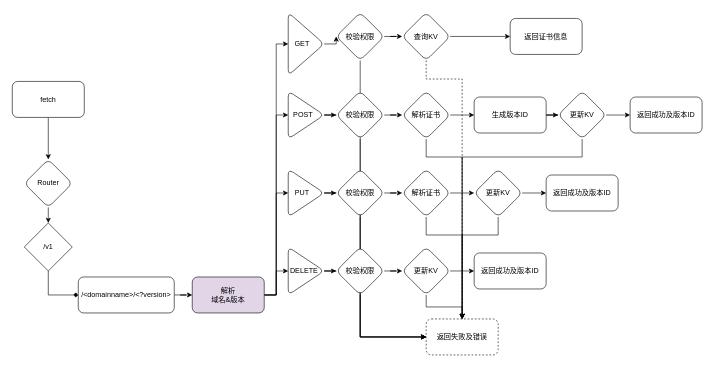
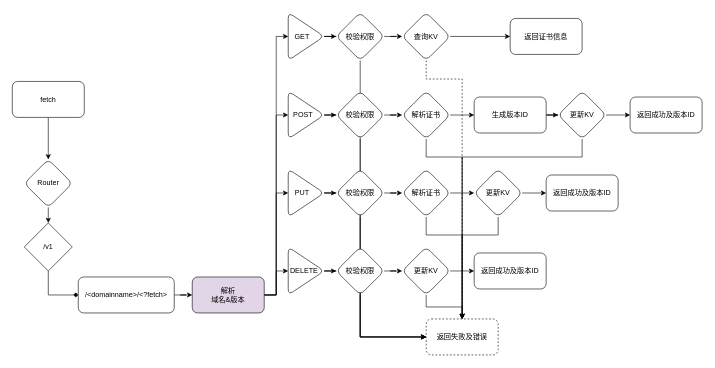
node "GET": size 36x63 -> 36x48
node "/<domainname>/<?version>": label "/<domainname>/<?version>" -> "/<domainname>/<?fetch>"
